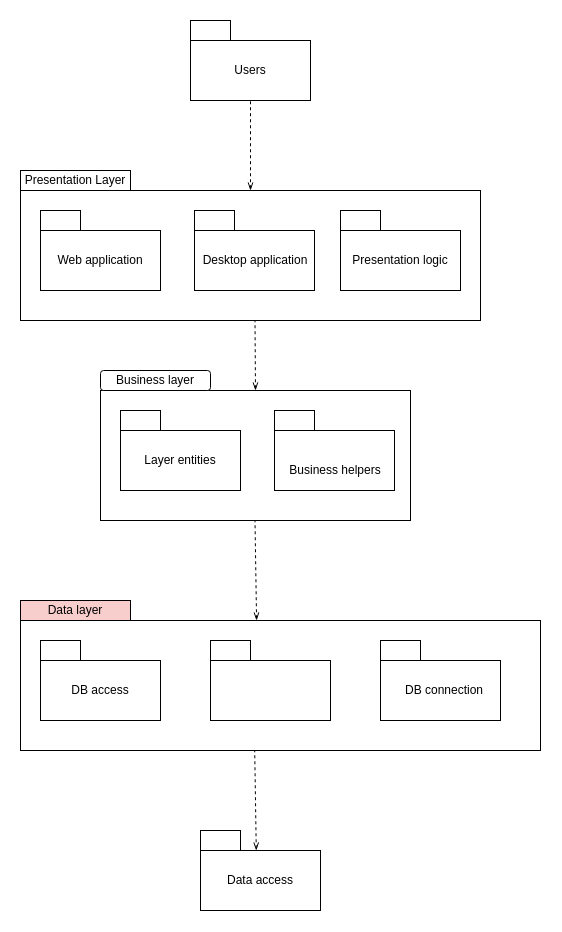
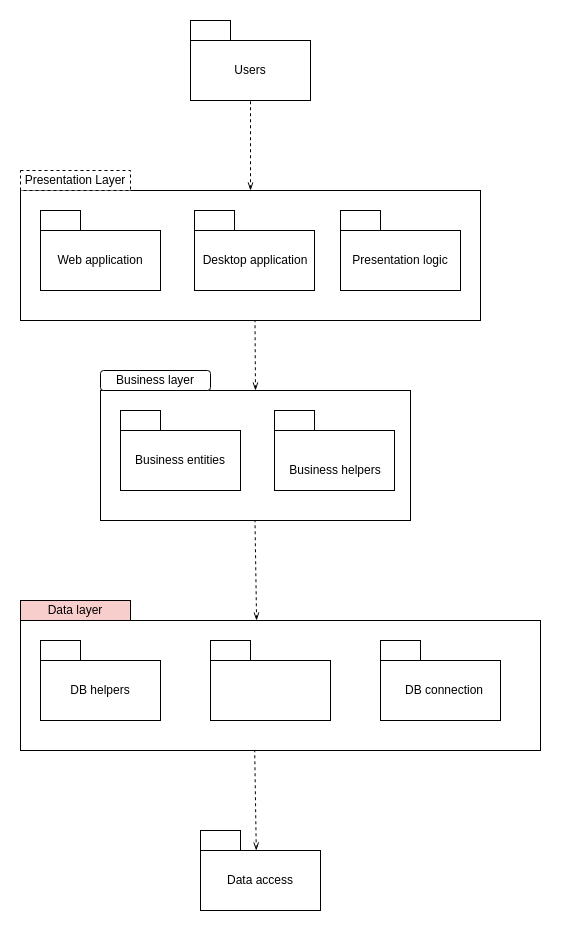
node "Presentation Layer": style solid -> dashed
node "Layer entities": label "Layer entities" -> "Business entities"
node "DB access": label "DB access" -> "DB helpers"
